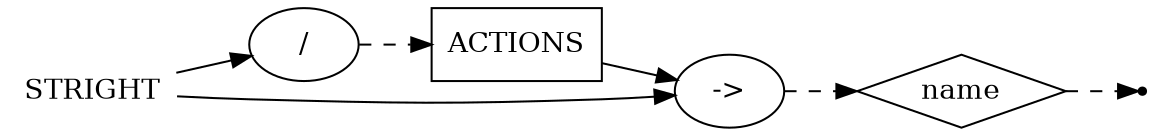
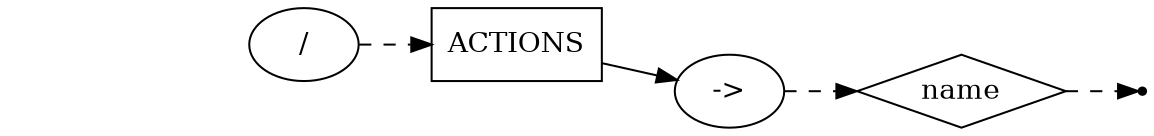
node "STRIGHT": removed
